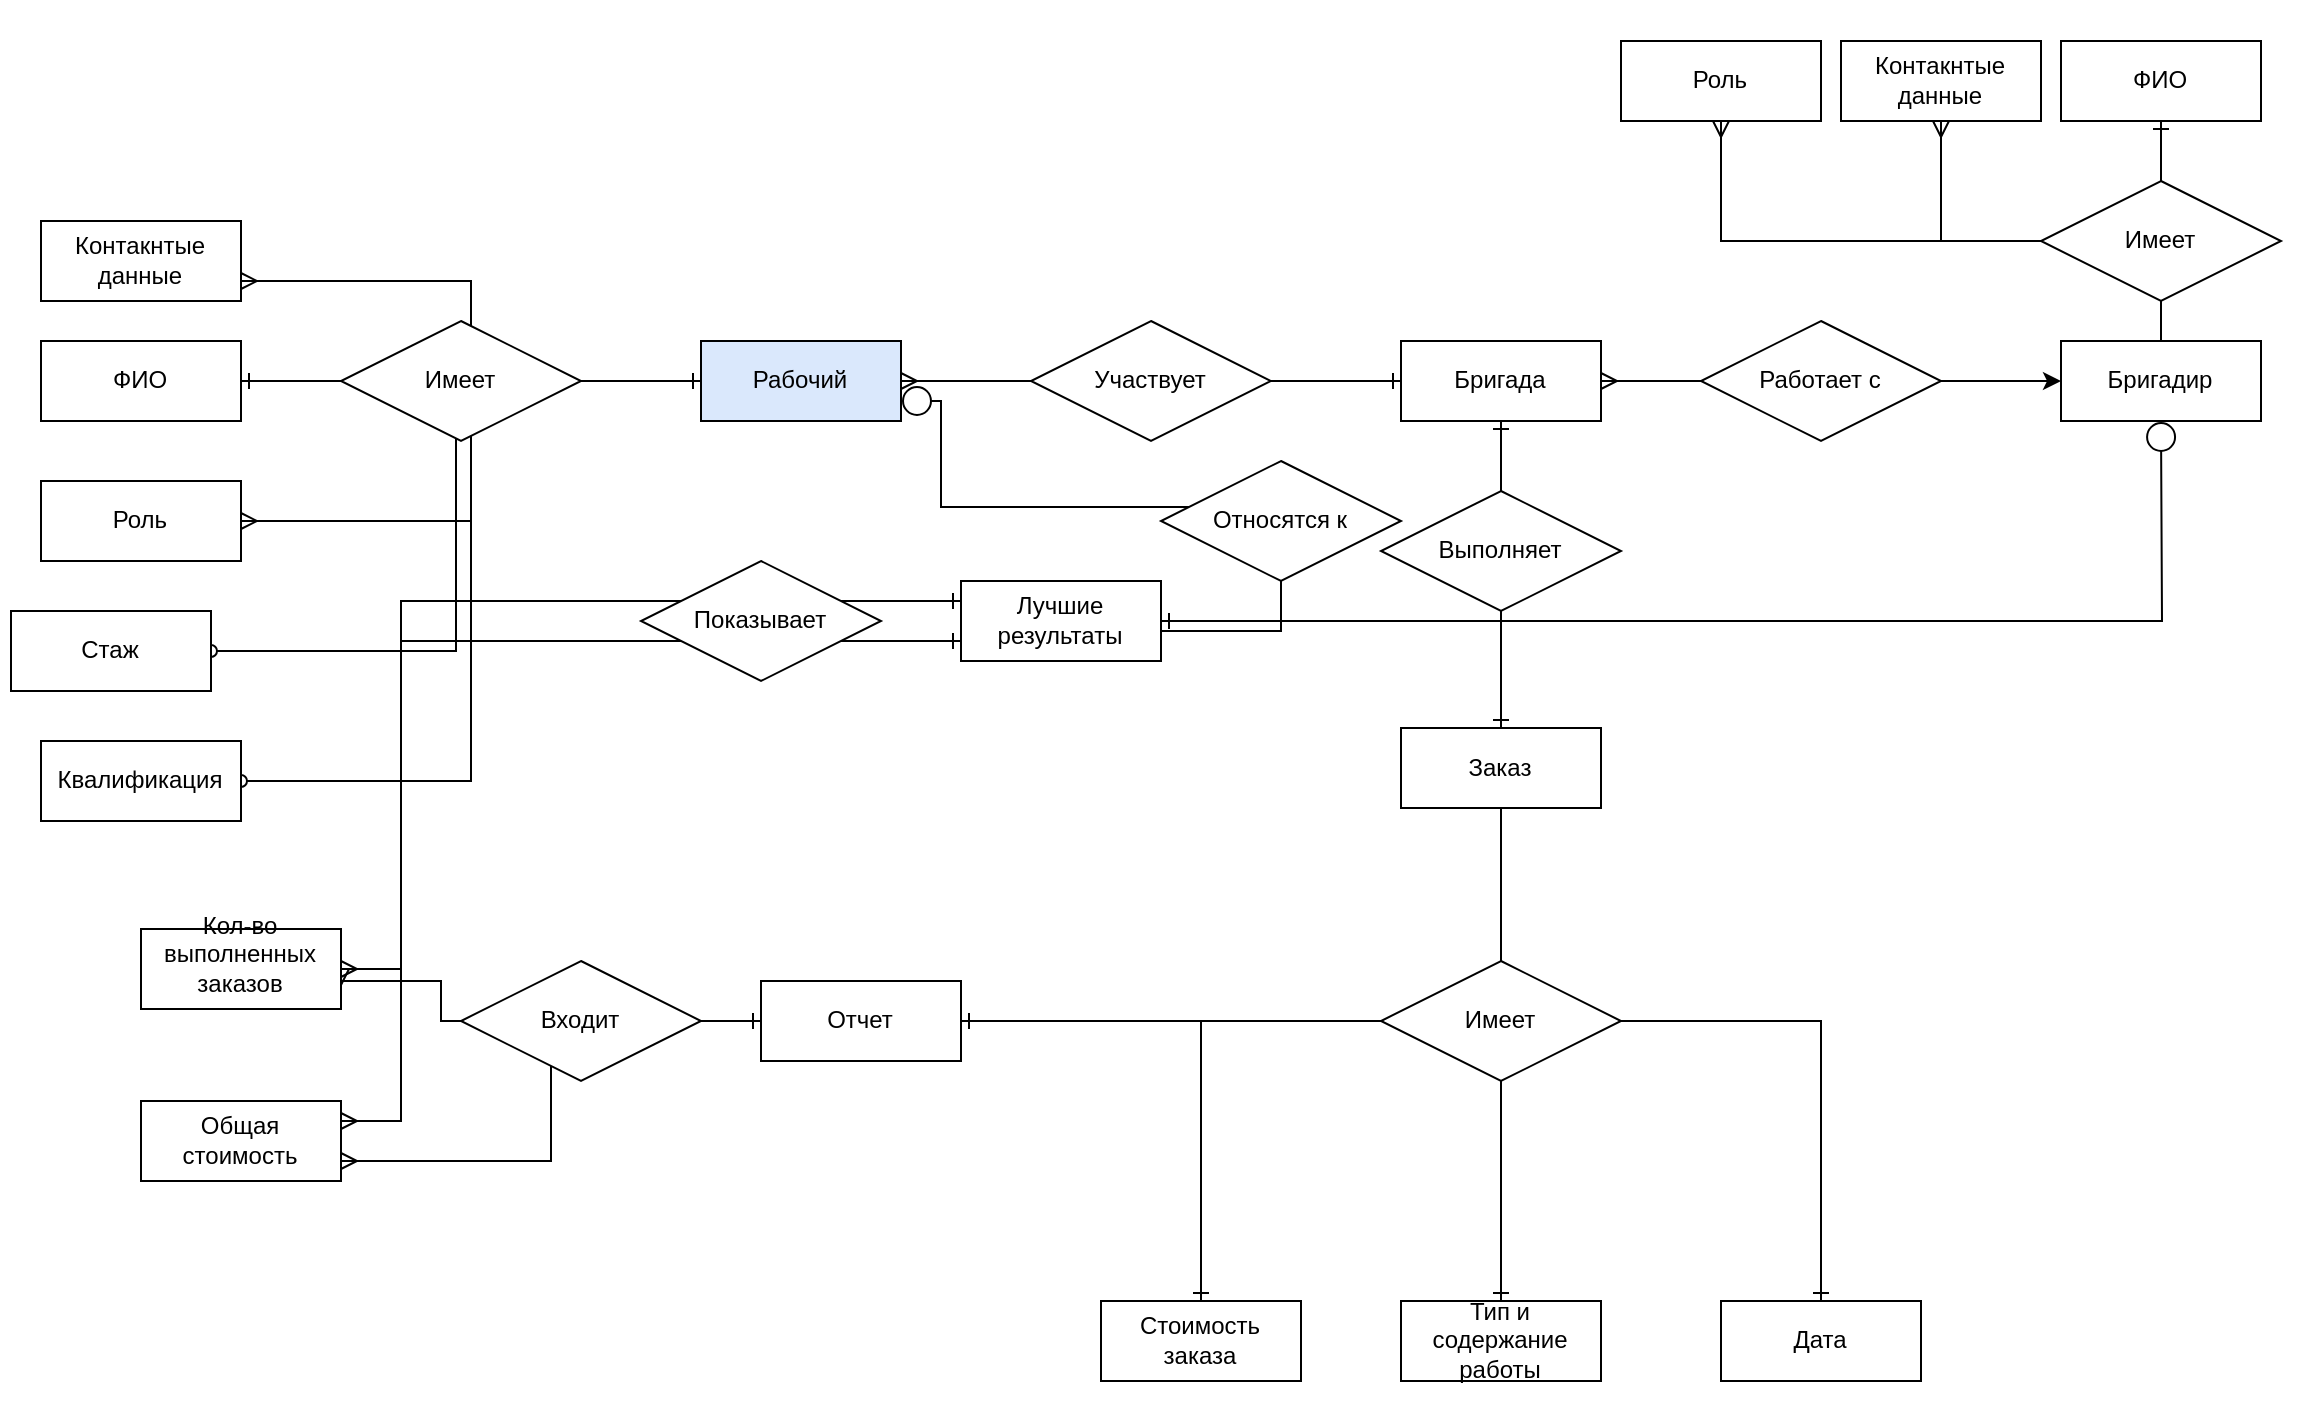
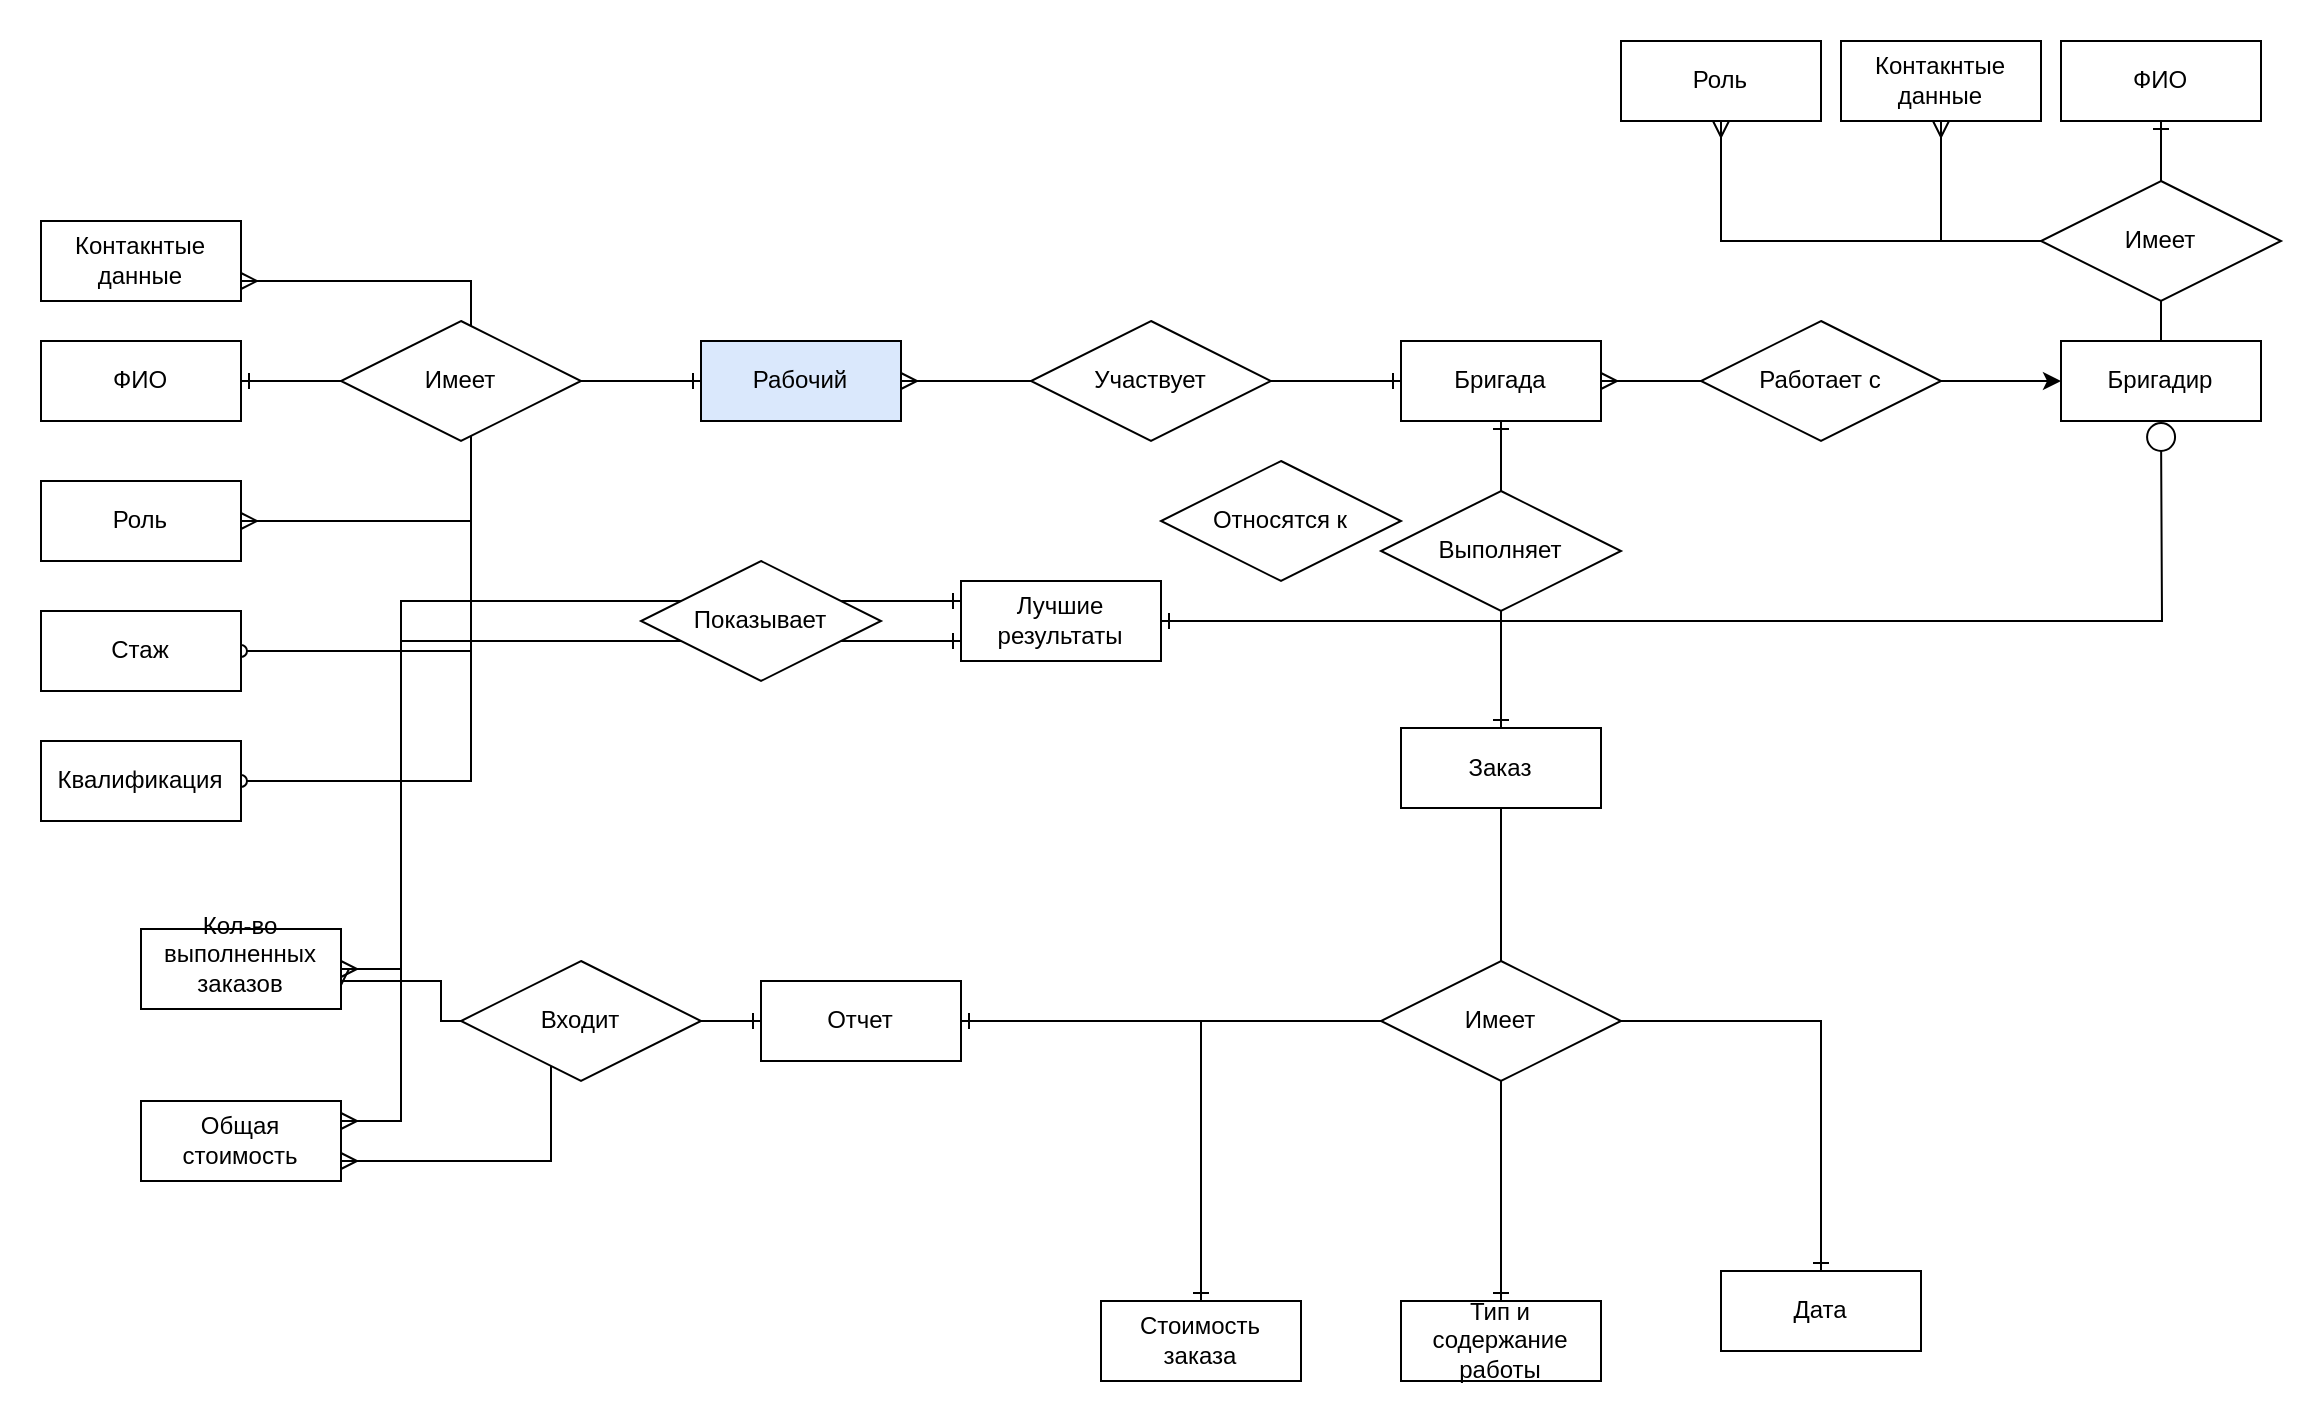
edge "Лучшие результаты" -> "Рабочий": removed
node "Стаж": moved (111, 651) -> (141, 651)
node "Дата": moved (1821, 1341) -> (1821, 1311)
